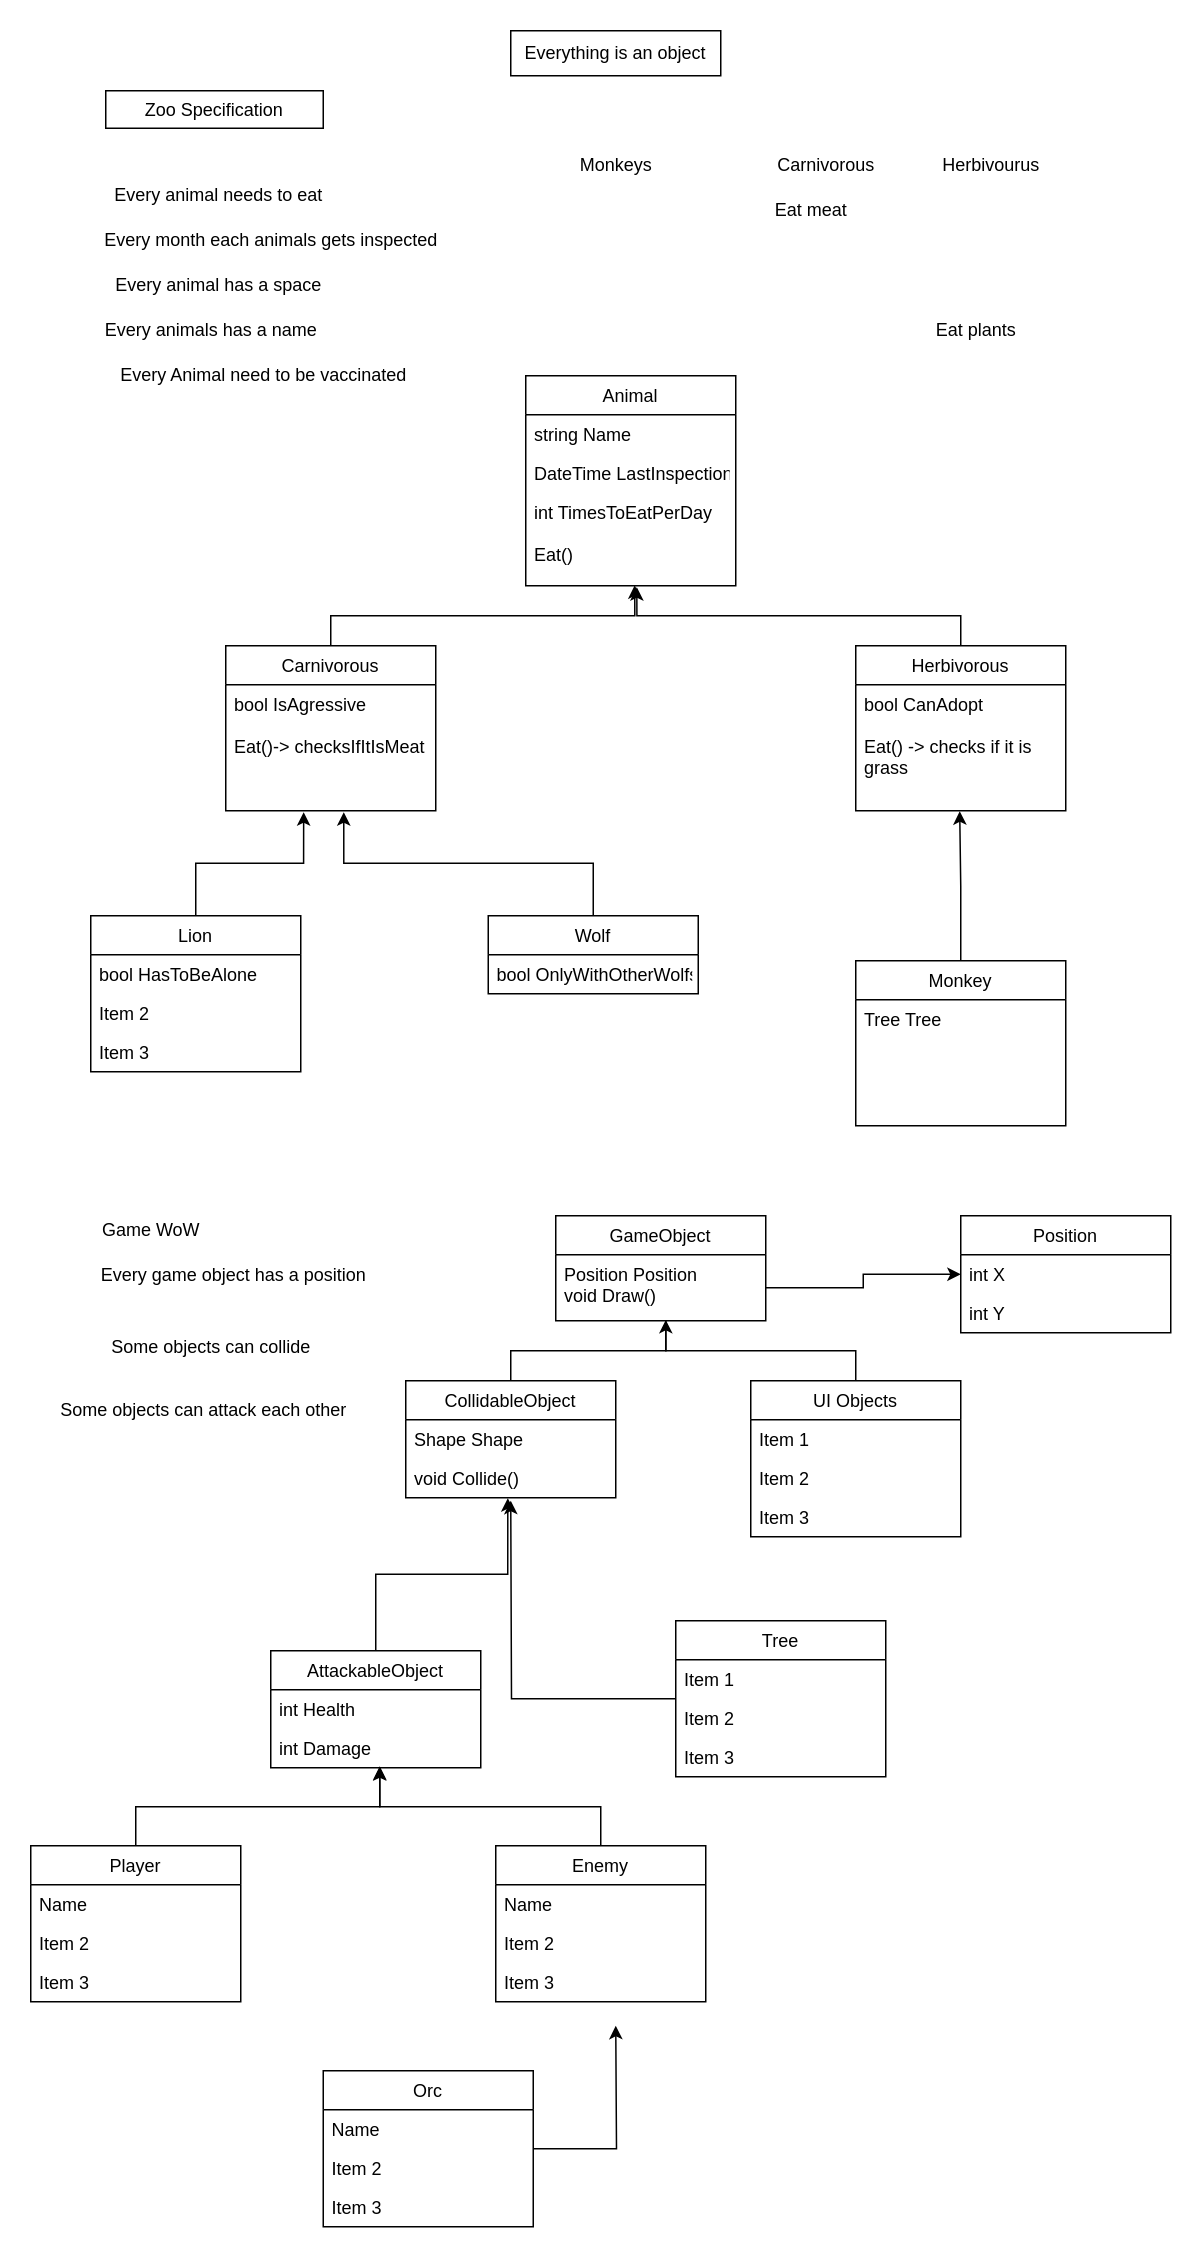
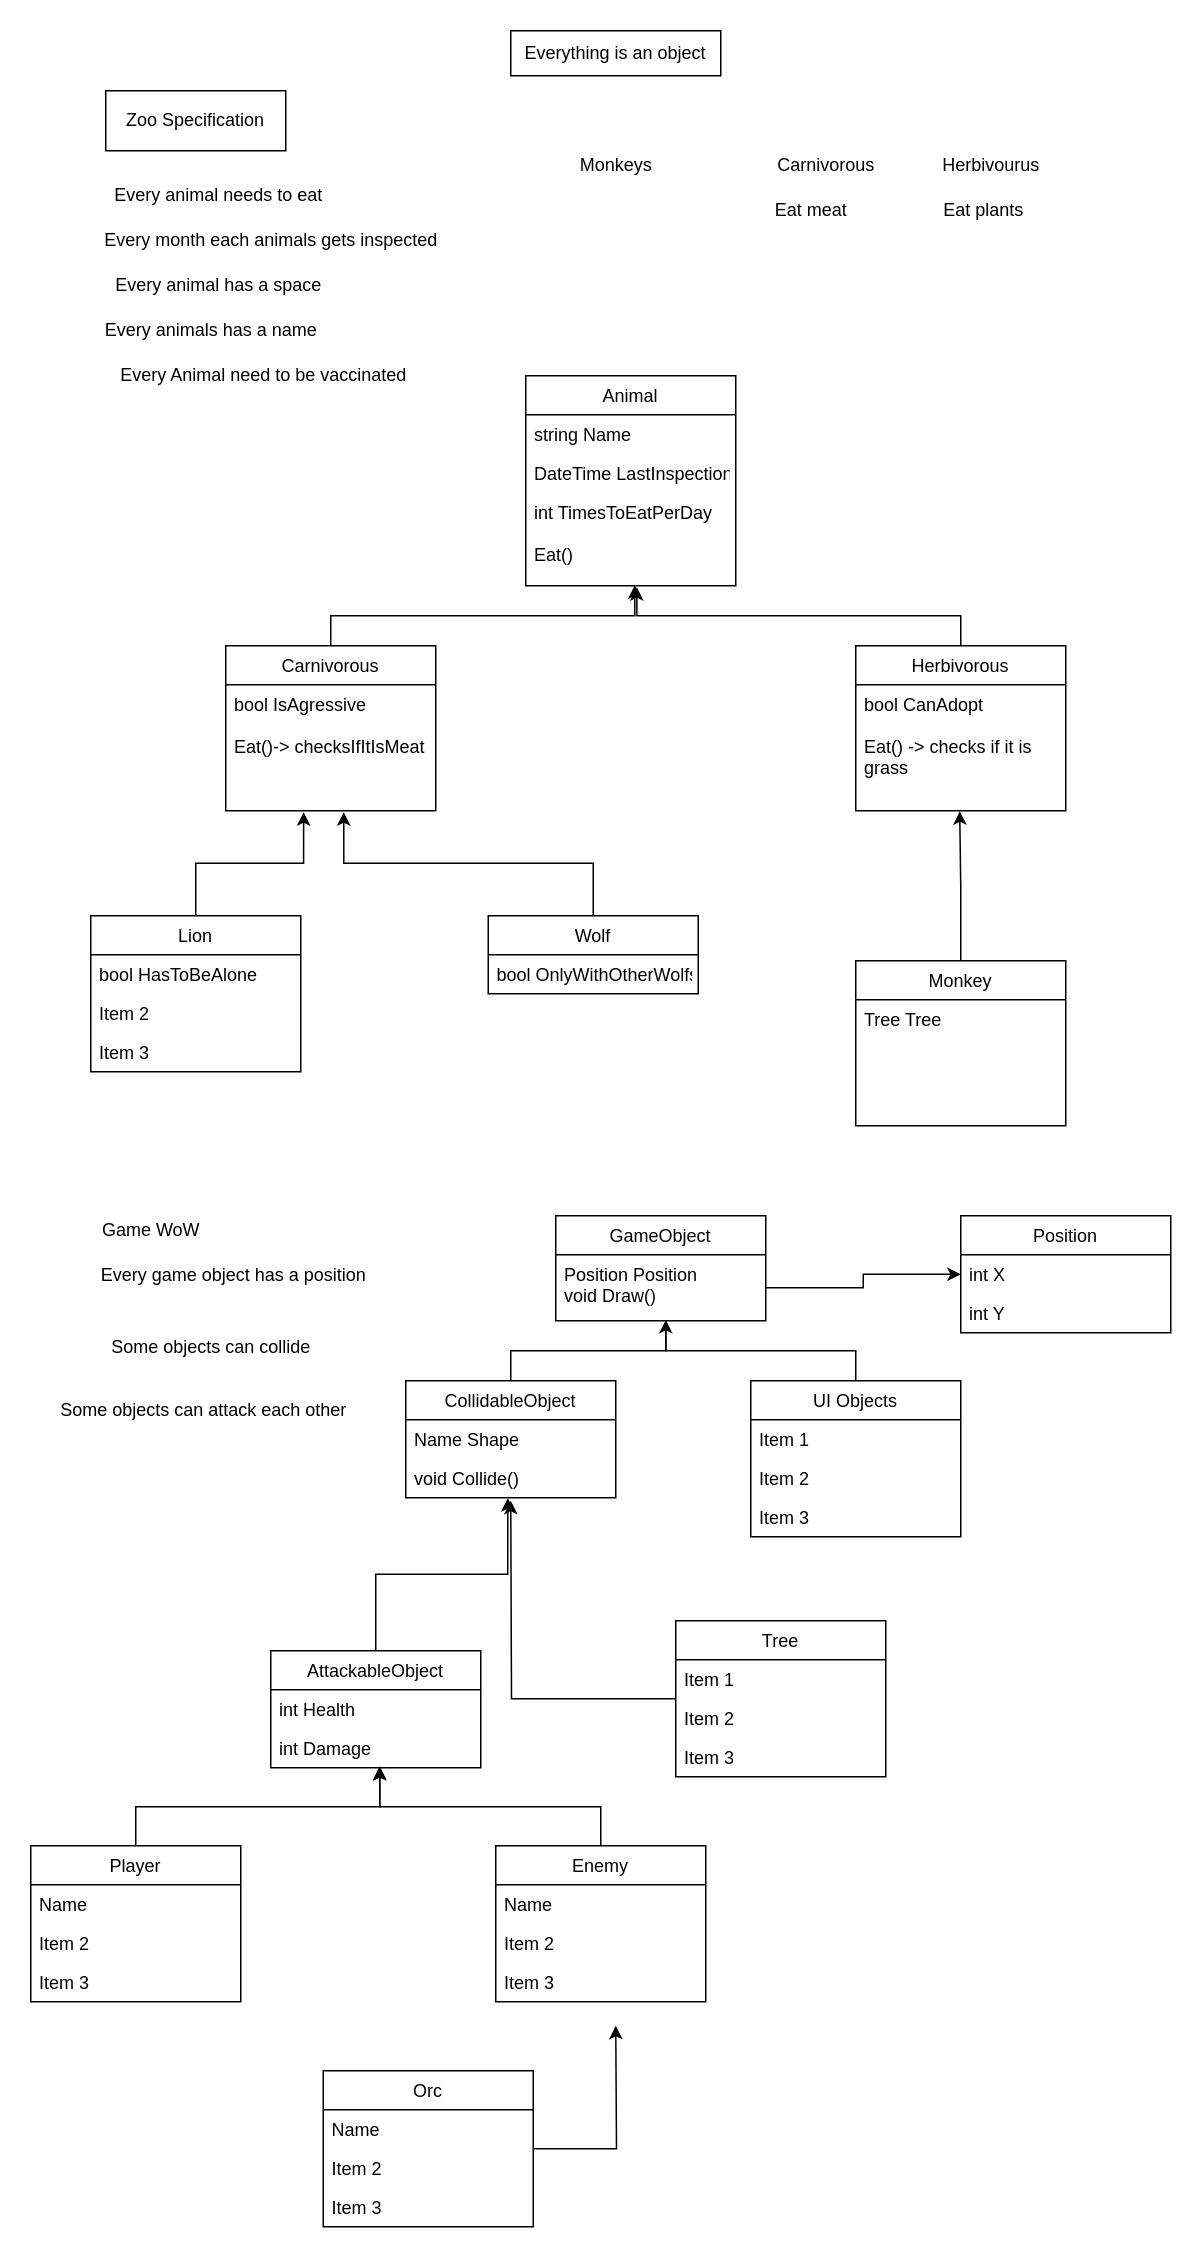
node "Zoo Specification": size 218x38 -> 180x60
node "Eat plants": moved (976, 331) -> (983, 211)
node "Shape Shape": label "Shape Shape" -> "Name Shape"
